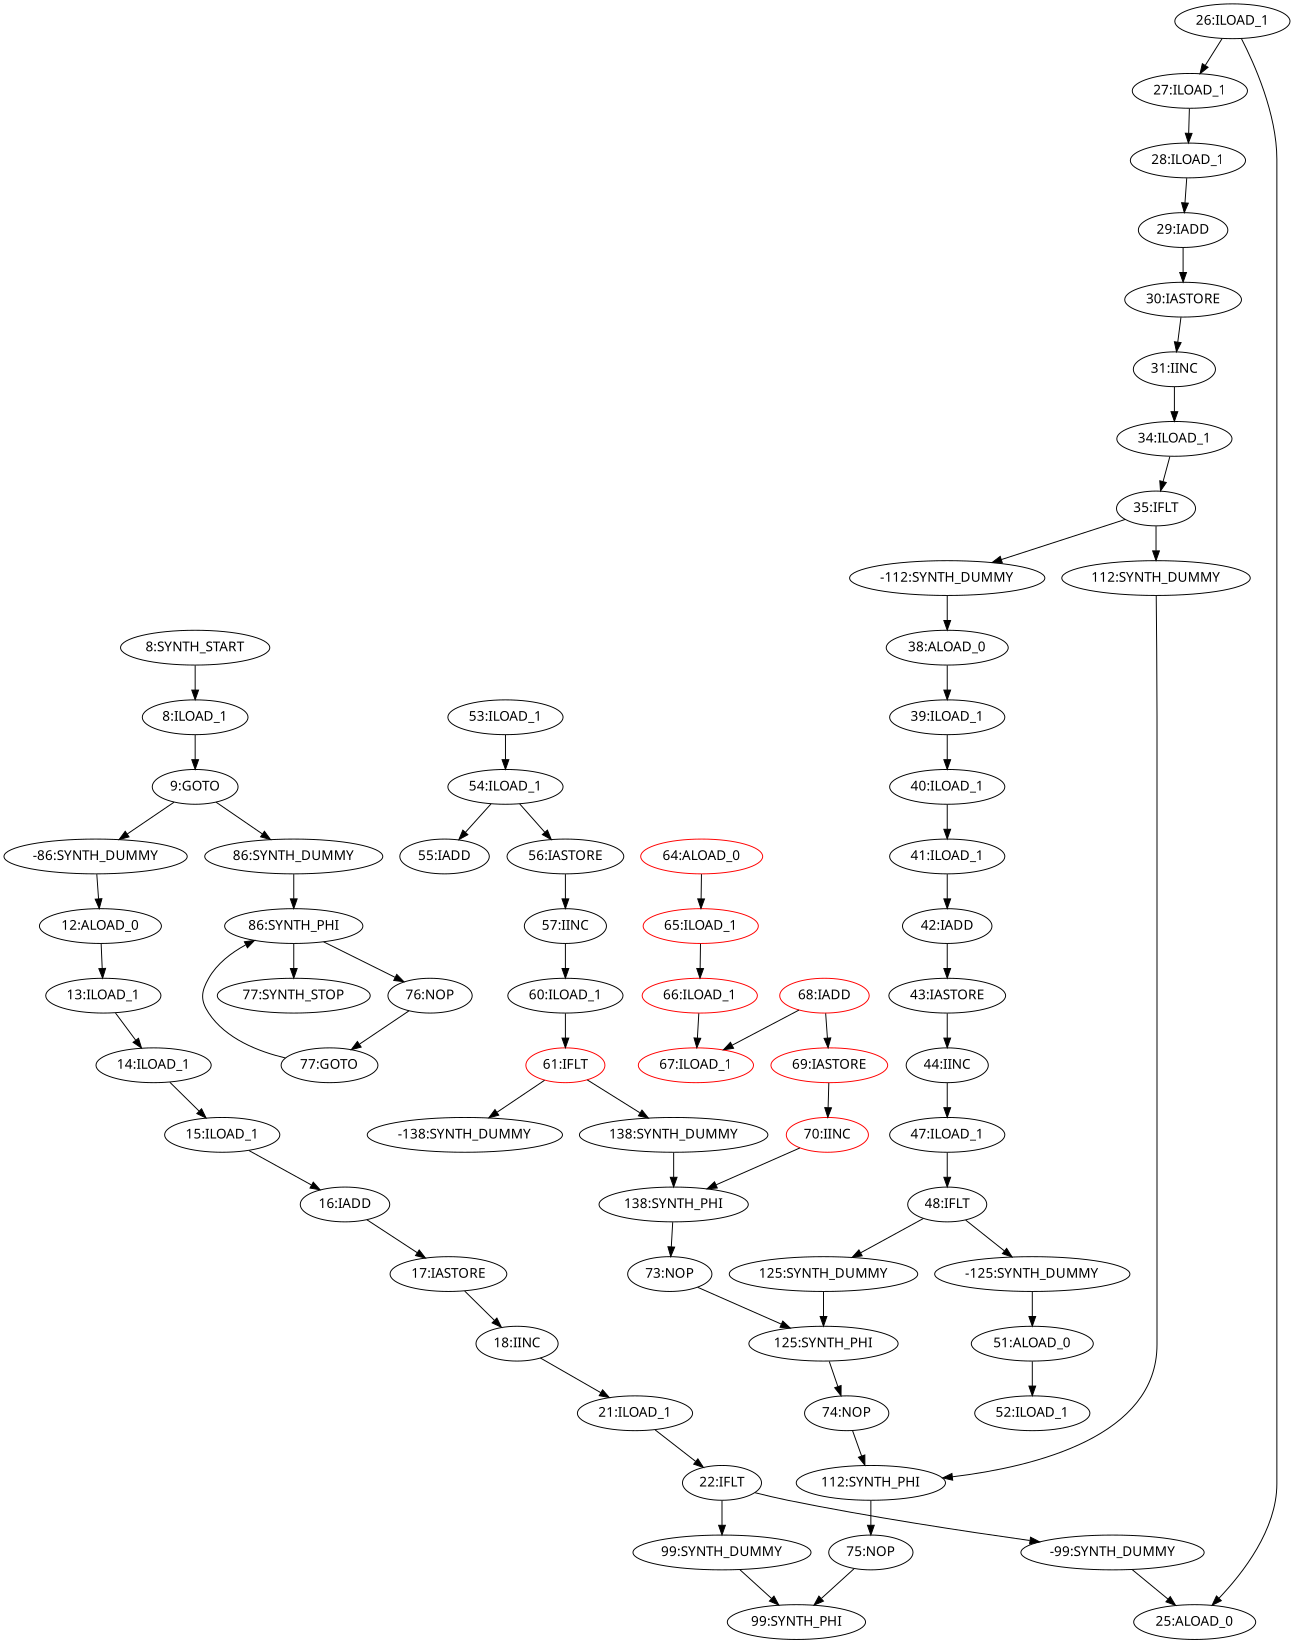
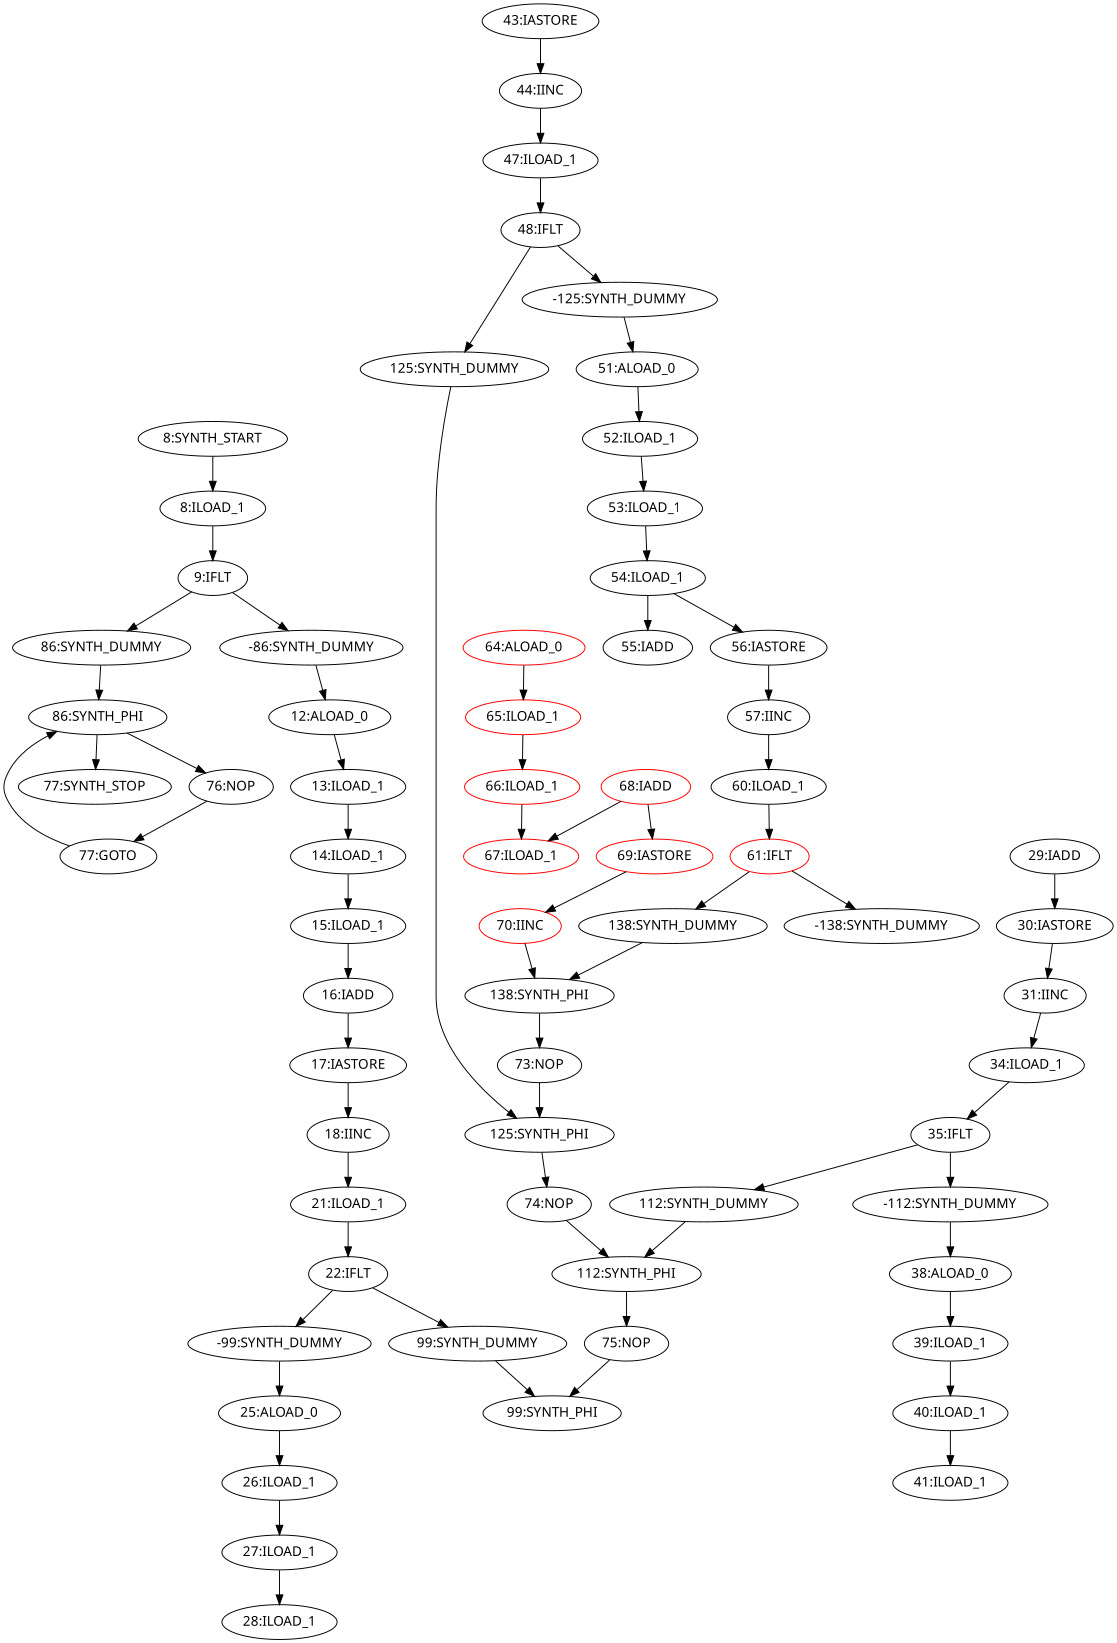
edge "28:ILOAD_1" -> "29:IADD": removed
edge "52:ILOAD_1" -> "53:ILOAD_1": added
node "9:GOTO": label "9:GOTO" -> "9:IFLT"
edge "26:ILOAD_1" -> "25:ALOAD_0": reversed
node "42:IADD": removed
